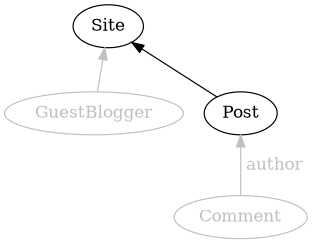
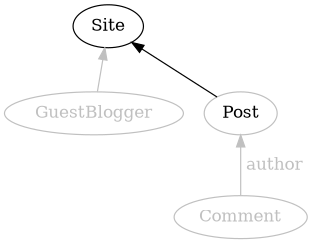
node "Post": color black -> gray
